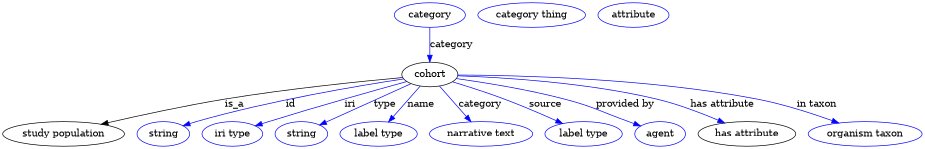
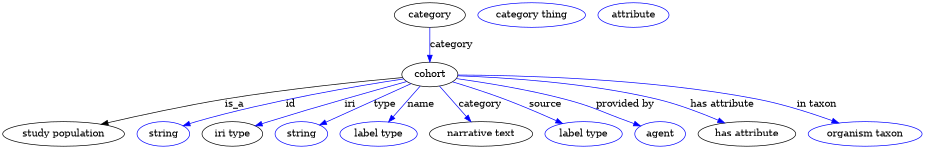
node "category": color blue -> black
node "iri type": color blue -> black
node "narrative text": color blue -> black
